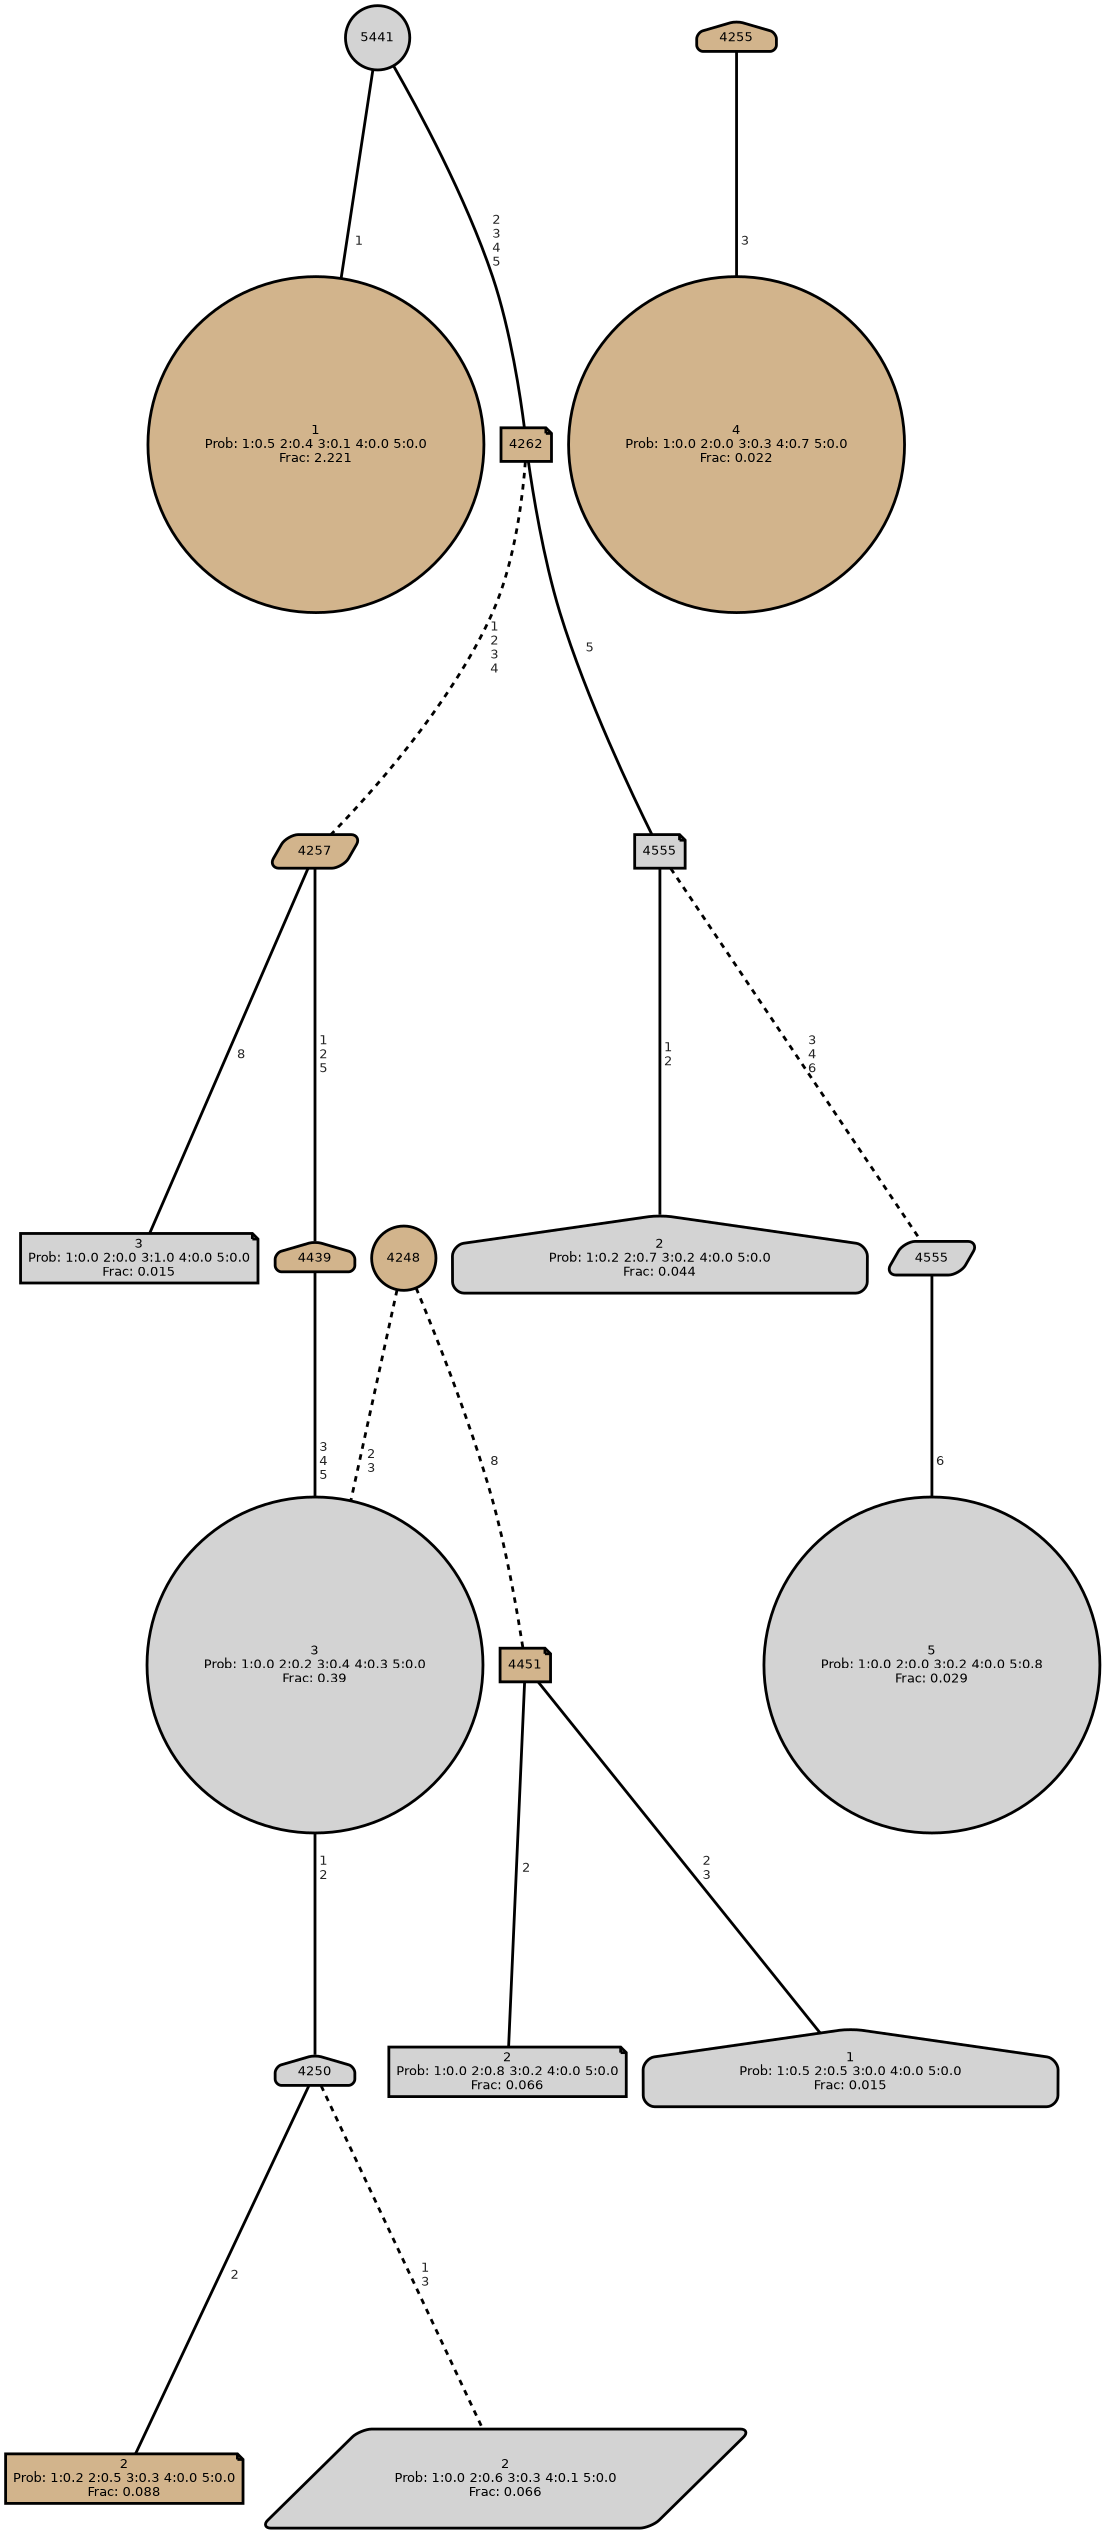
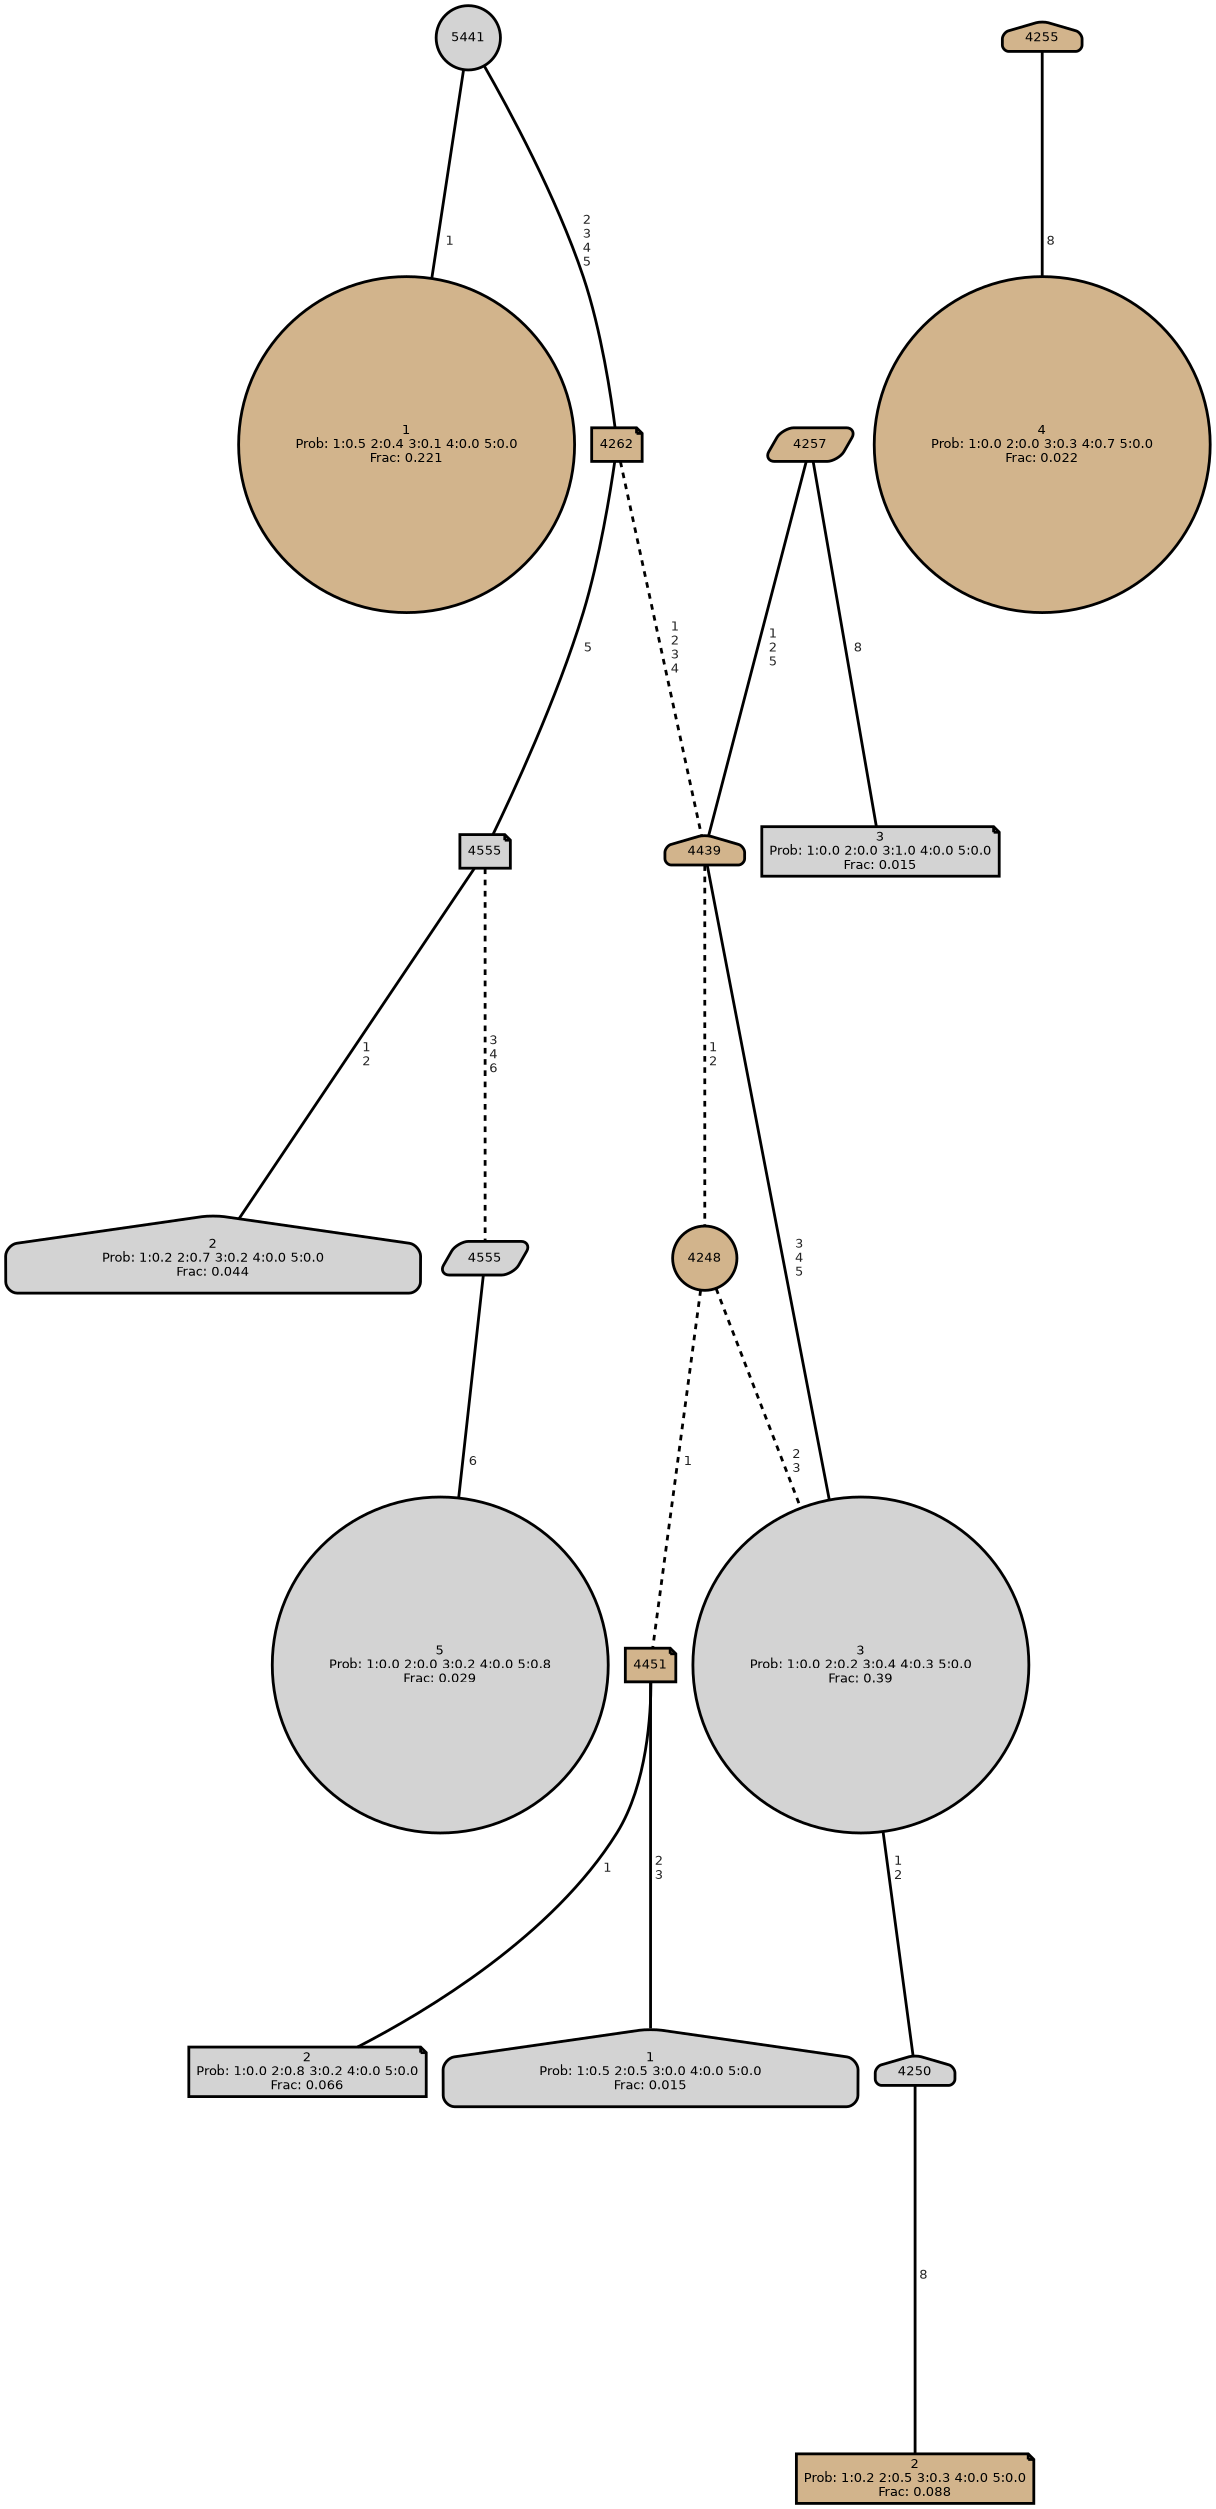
edge "4255" -- "4 Prob: 1:0.0 2:0.0 3:0.3 4:0.7 5:0.0 Frac: 0.022": label " 3" -> " 8"
node "1 Prob: 1:0.5 2:0.4 3:0.1 4:0.0 5:0.0 Frac: 2.221": label "1 Prob: 1:0.5 2:0.4 3:0.1 4:0.0 5:0.0 Frac: 2.221" -> "1 Prob: 1:0.5 2:0.4 3:0.1 4:0.0 5:0.0 Frac: 0.221"
edge "4262" -- "4257": now "4262" -- "4439"
edge "4439" -- "4248": added, label "1 2"
edge "4248" -- "4451": label " 8" -> " 1"
edge "4451" -- "2 Prob: 1:0.0 2:0.8 3:0.2 4:0.0 5:0.0 Frac: 0.066": label " 2" -> " 1"
edge "4250" -- "2 Prob: 1:0.2 2:0.5 3:0.3 4:0.0 5:0.0 Frac: 0.088": label " 2" -> " 8"
node "2 Prob: 1:0.0 2:0.6 3:0.3 4:0.1 5:0.0 Frac: 0.066": removed
